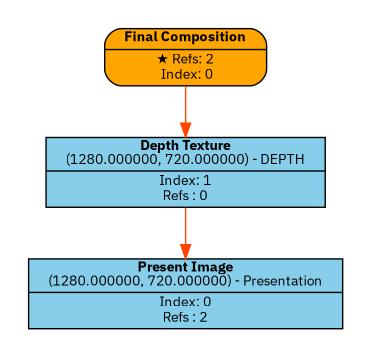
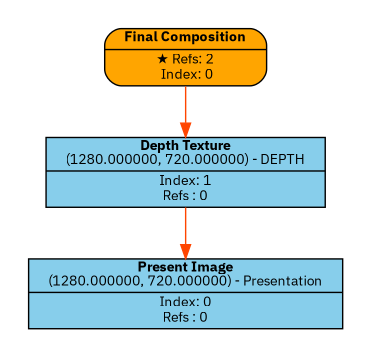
node "Present Image": text "Refs : 2" -> "Refs : 0"
